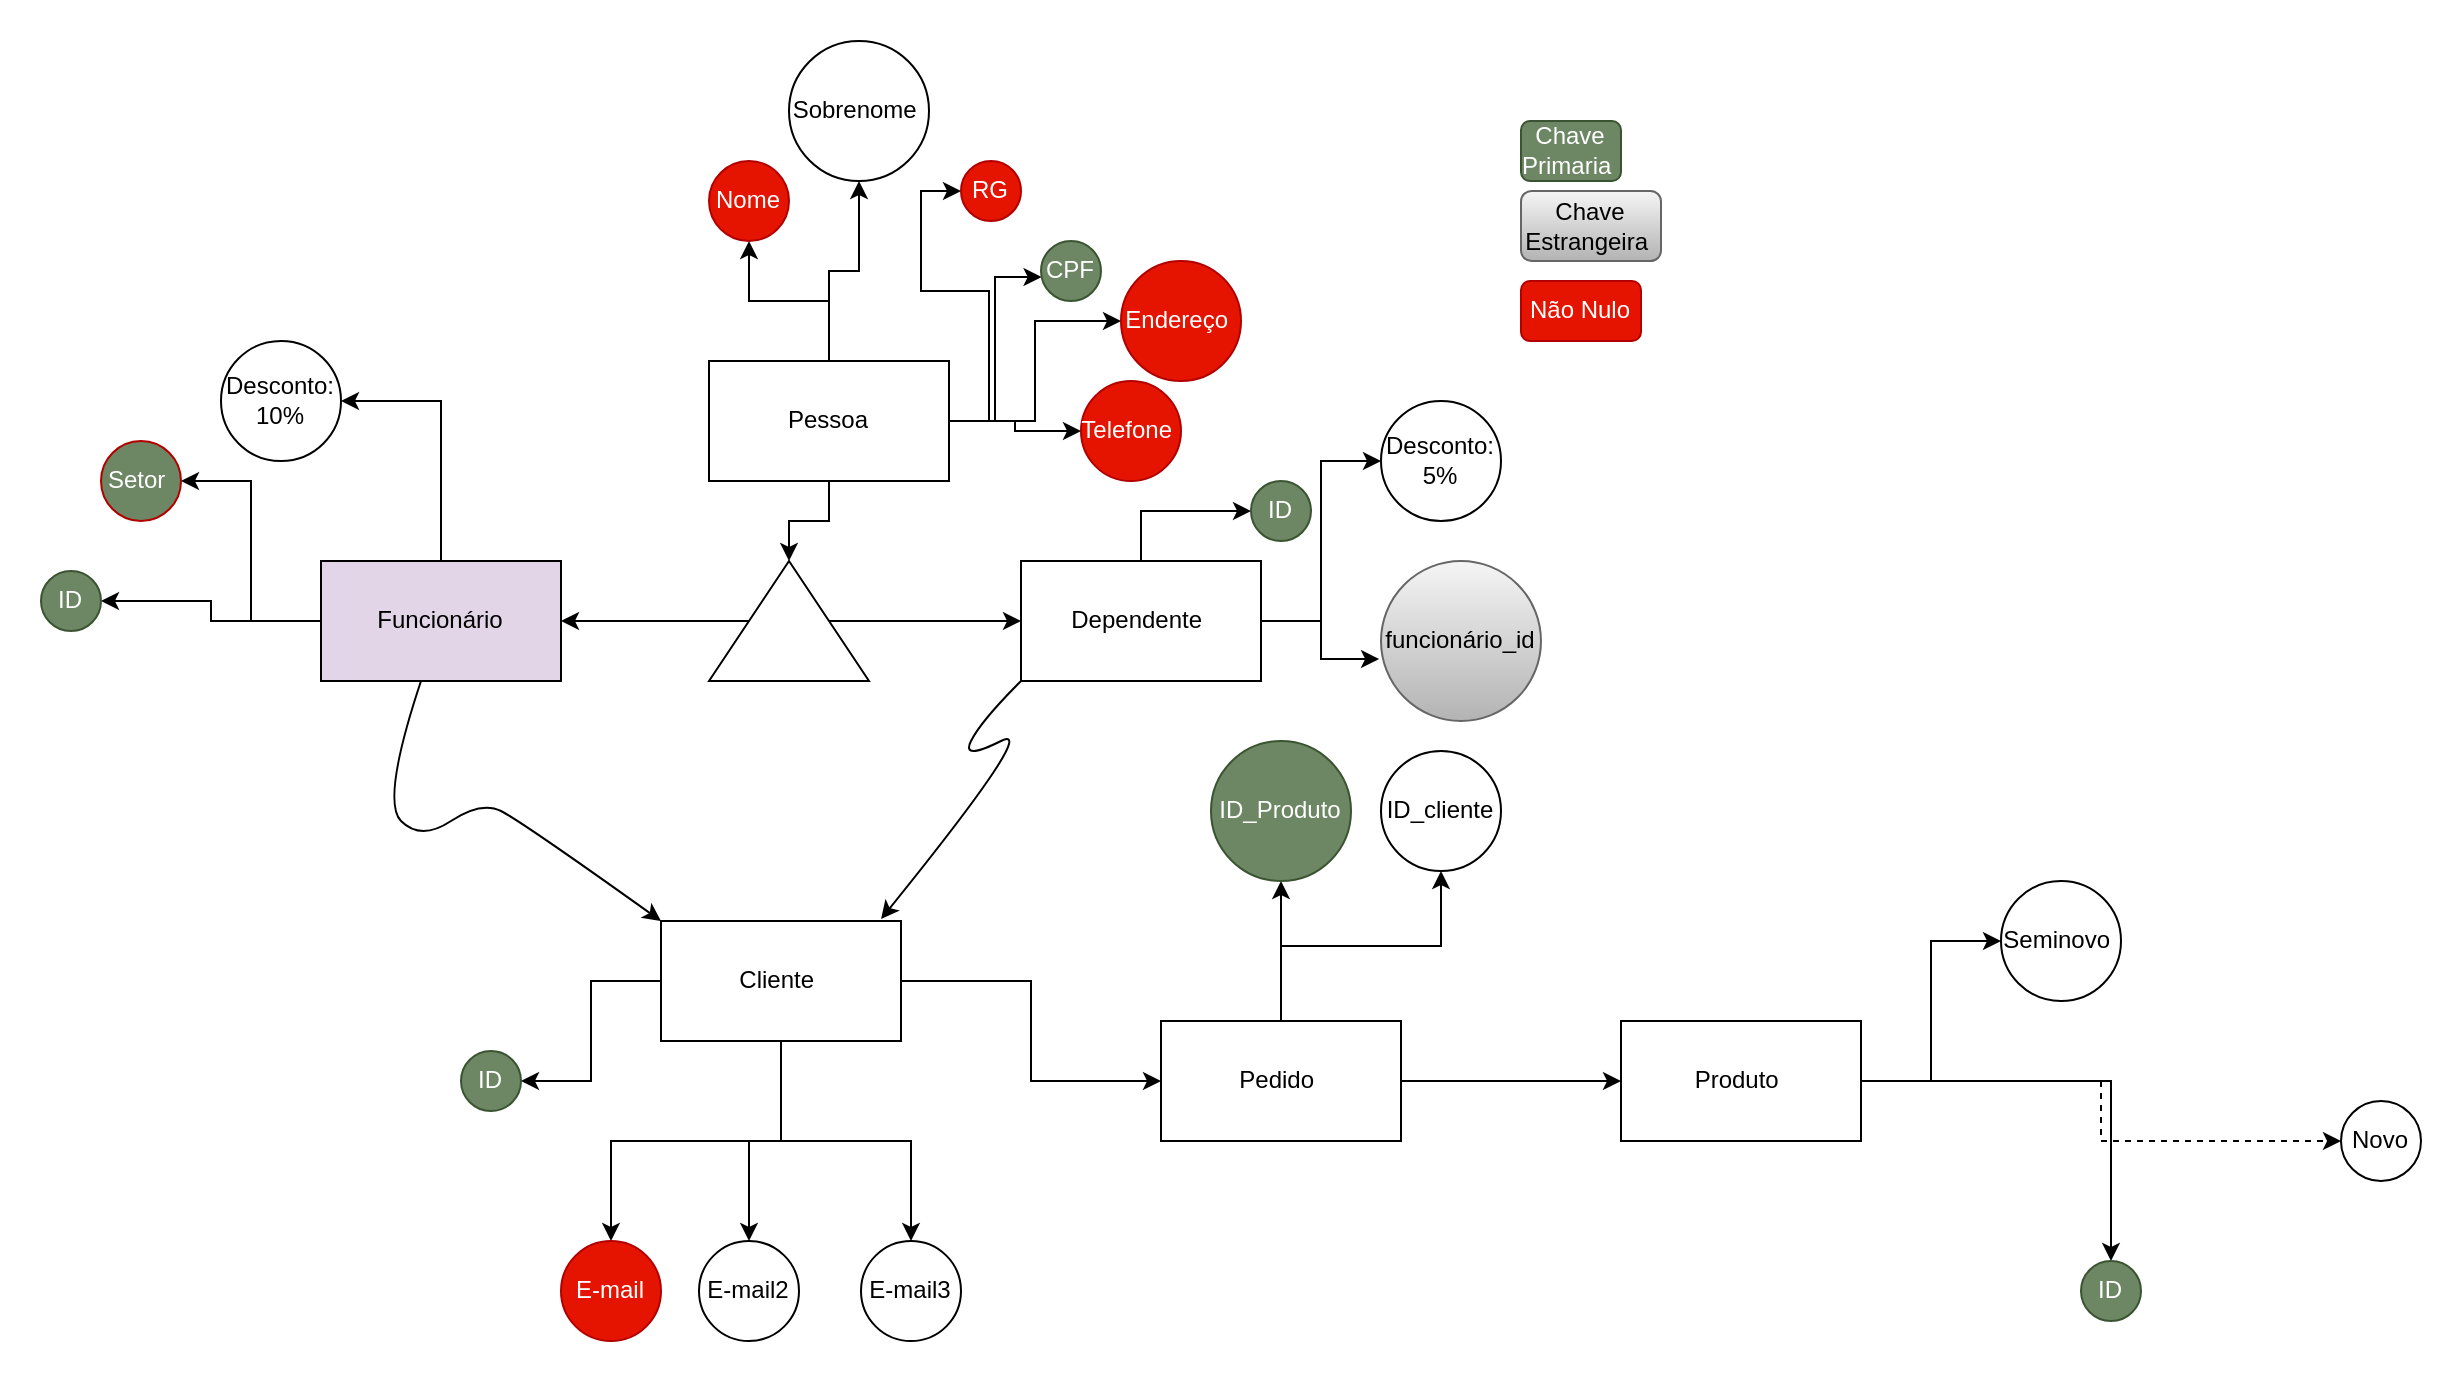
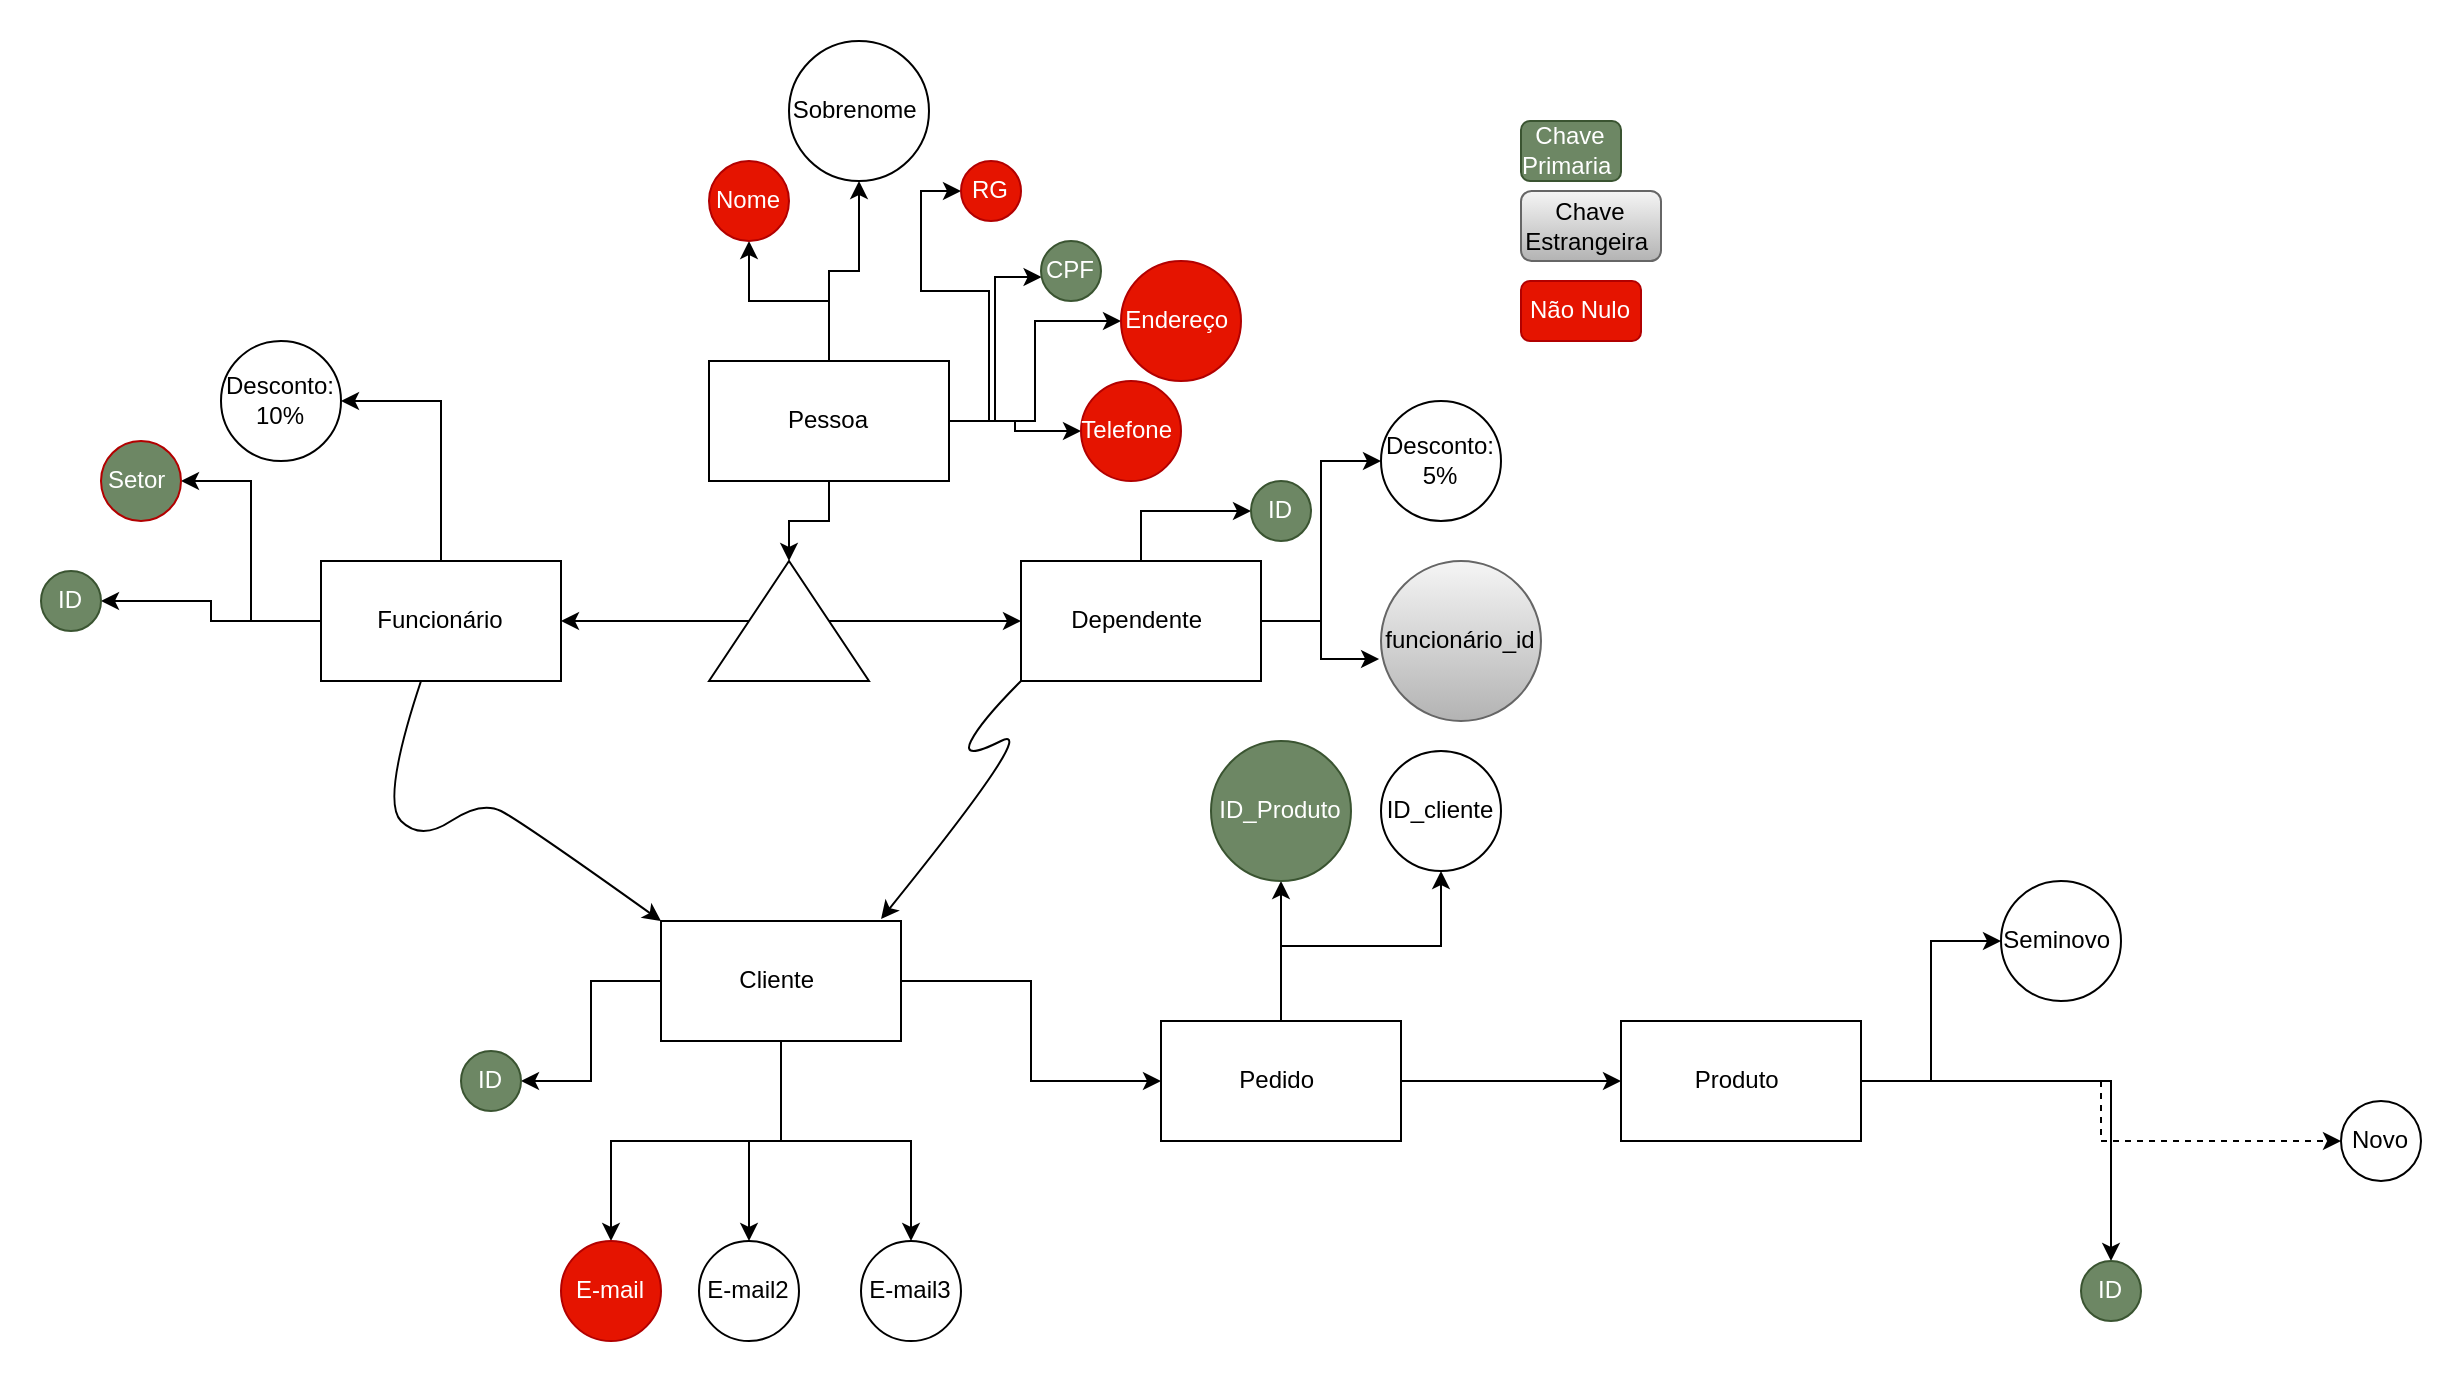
node "Funcionário": fillcolor #e1d5e7 -> #ffffff
